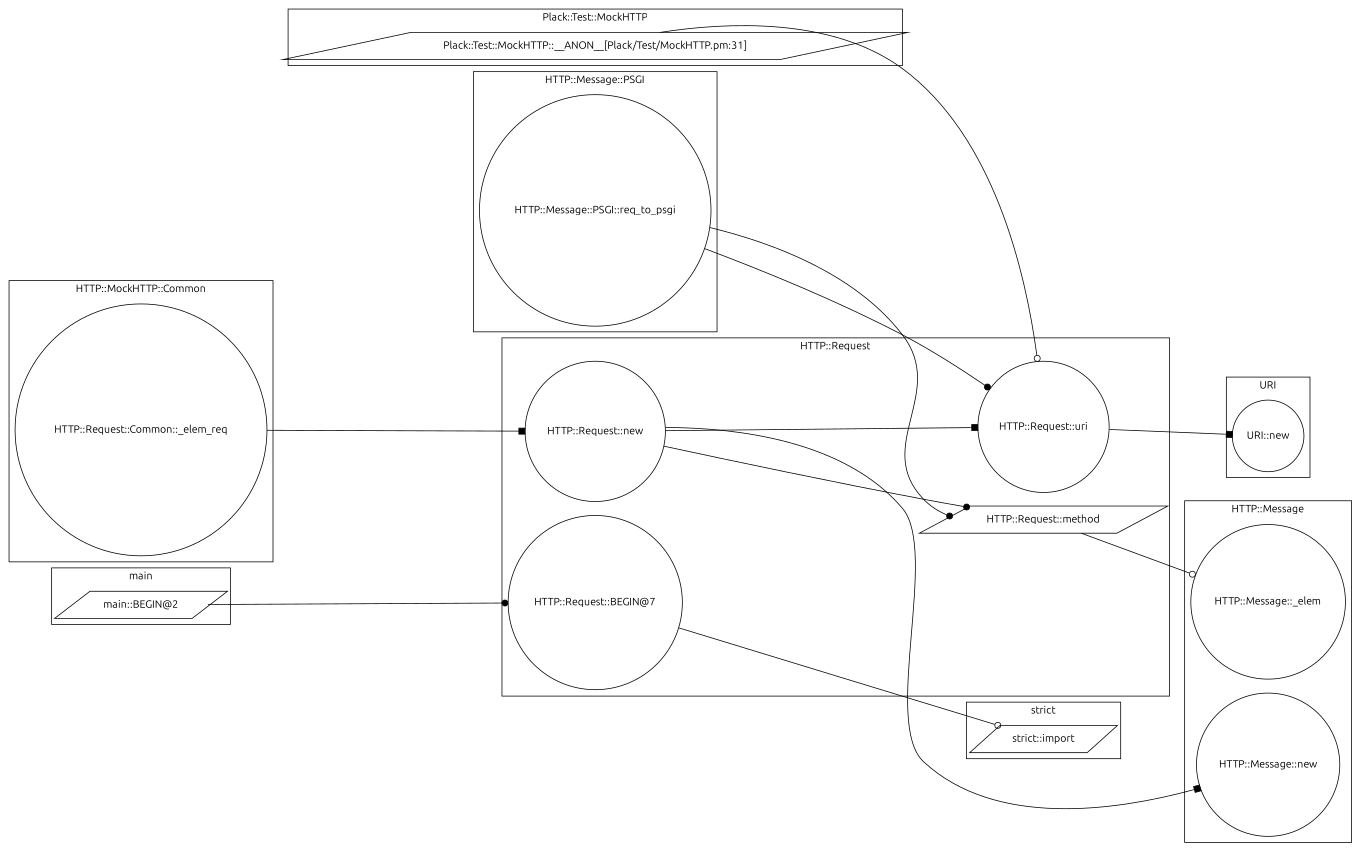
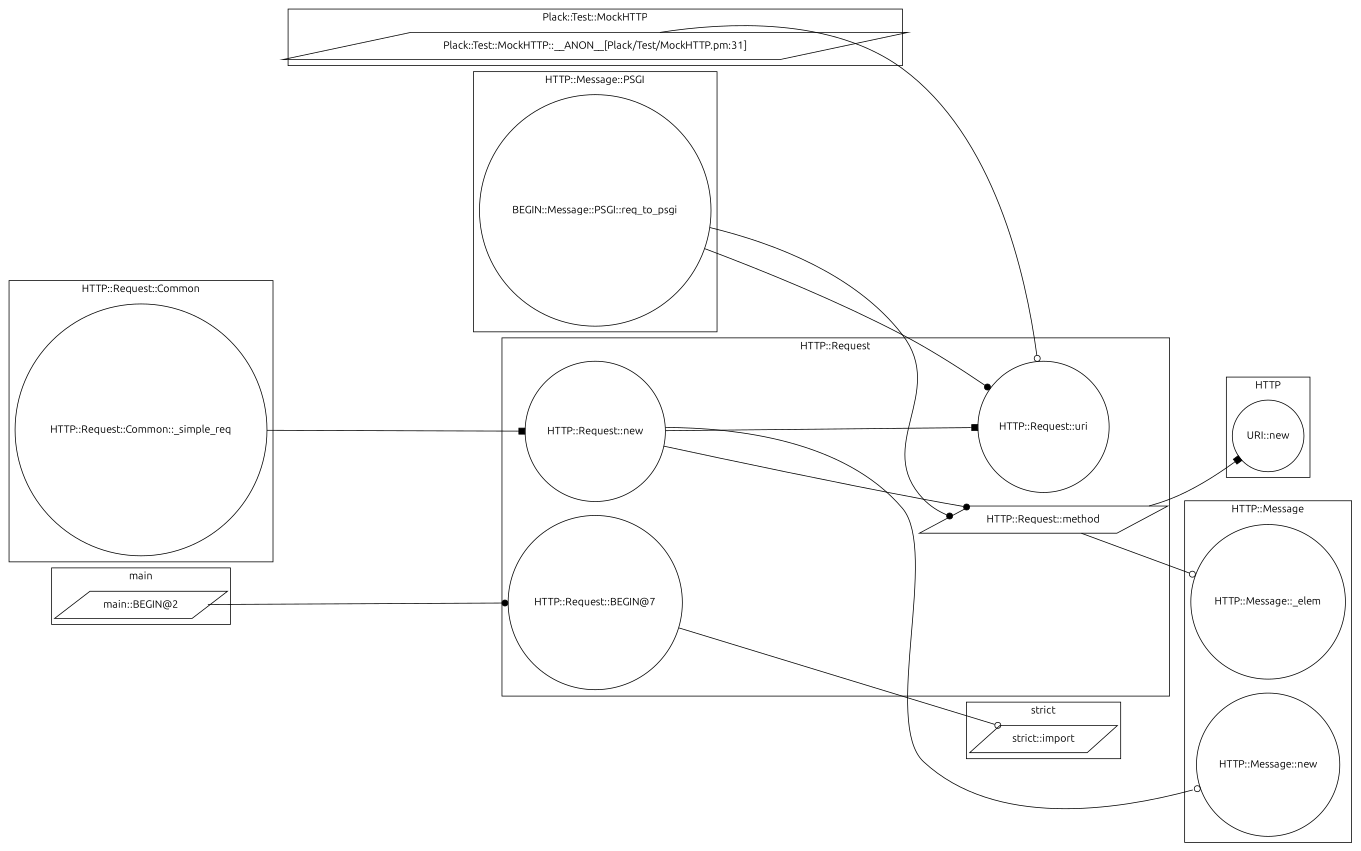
node "HTTP::Message::PSGI::req_to_psgi": label "HTTP::Message::PSGI::req_to_psgi" -> "BEGIN::Message::PSGI::req_to_psgi"
cluster "HTTP::MockHTTP::Common": label "HTTP::MockHTTP::Common" -> "HTTP::Request::Common"
cluster "URI": label "URI" -> "HTTP"
node "HTTP::Request::Common::_elem_req": label "HTTP::Request::Common::_elem_req" -> "HTTP::Request::Common::_simple_req"
edge "HTTP::Request::uri" -> "URI::new": now "HTTP::Request::method" -> "URI::new"
edge "HTTP::Request::new" -> "HTTP::Message::new": arrowhead box -> odot
